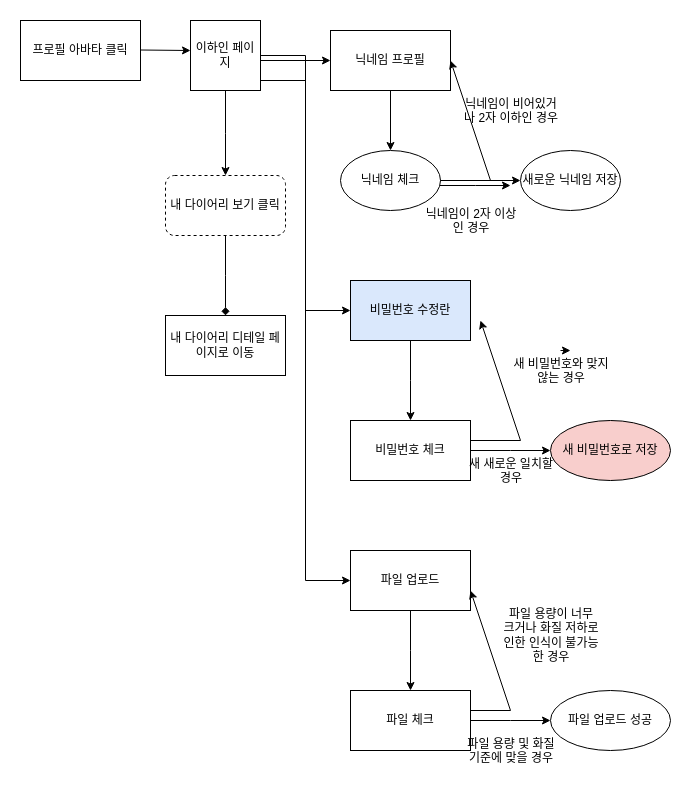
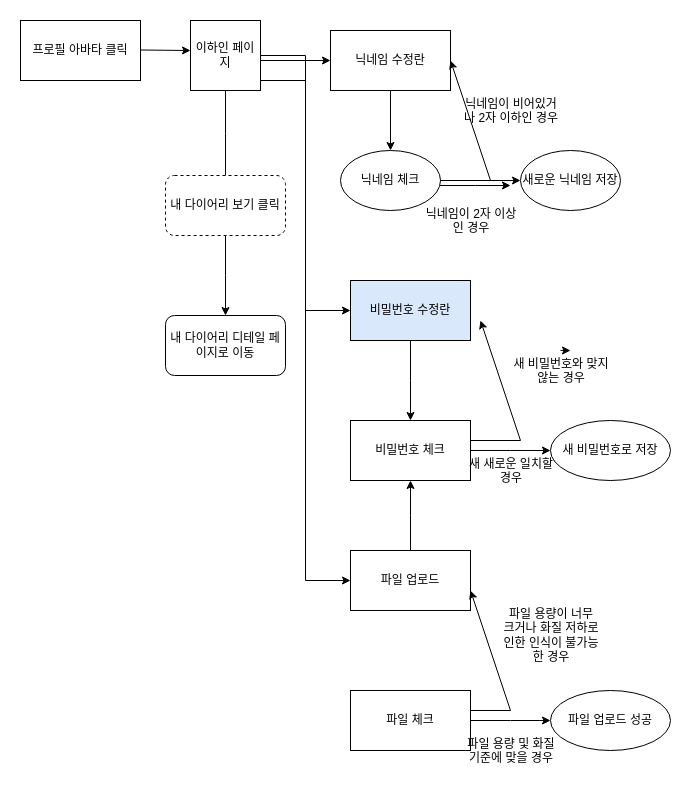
node "닉네임 프로필": label "닉네임 프로필" -> "닉네임 수정란"
edge "이하인 페이지" -> "내 다이어리 보기 클릭": arrowhead classic -> none
edge "내 다이어리 보기 클릭" -> "내 다이어리 디테일 페이지로 이동": arrowhead diamond -> classic
node "내 다이어리 디테일 페이지로 이동": shape rectangle -> rounded rectangle
node "새 비밀번호로 저장": fillcolor #f8cecc -> #ffffff
edge "파일 업로드" -> "파일 체크": now "파일 업로드" -> "비밀번호 체크"
